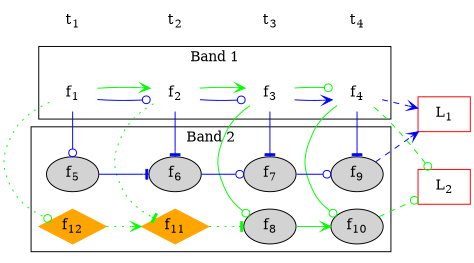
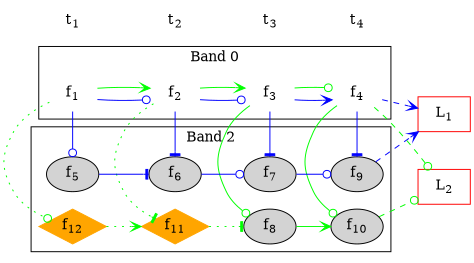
cluster "Band 1": label "Band 1" -> "Band 0"
